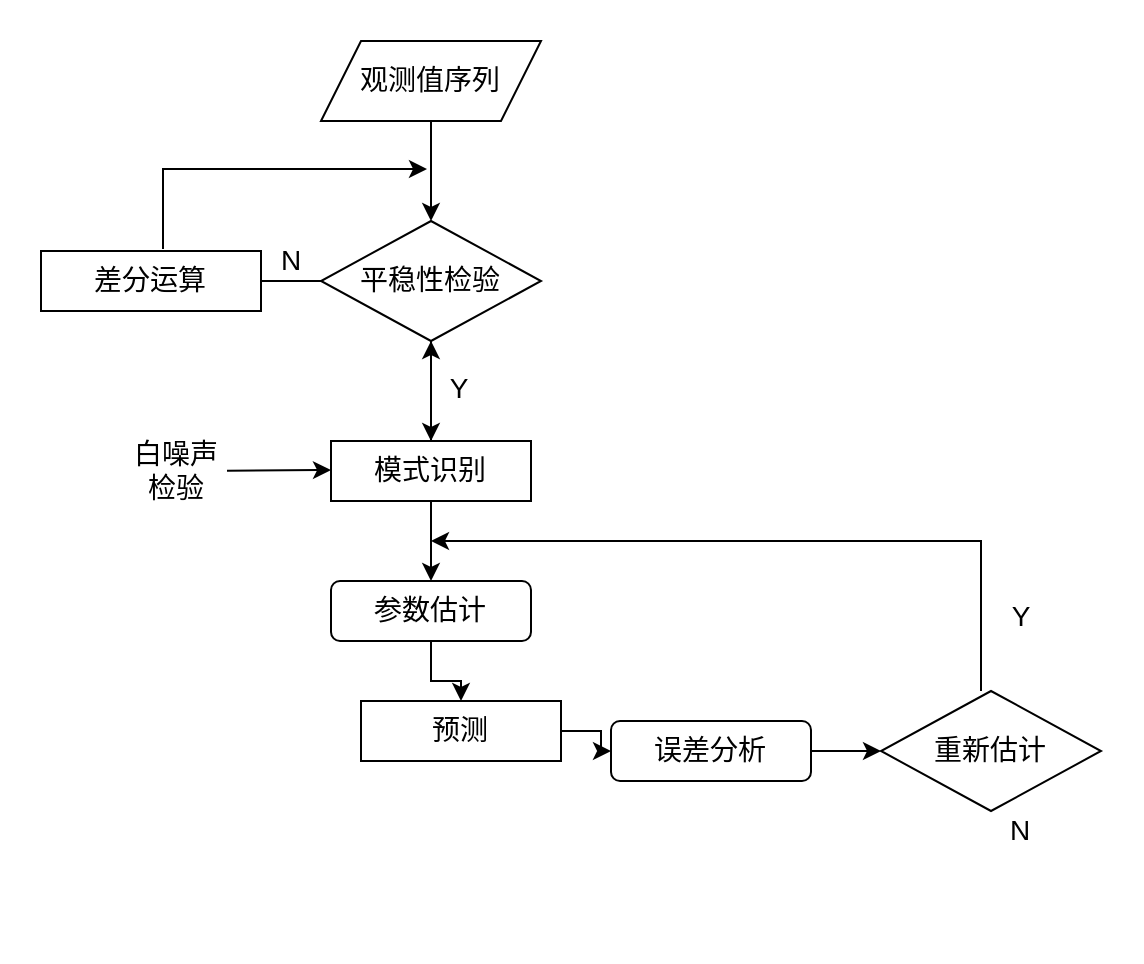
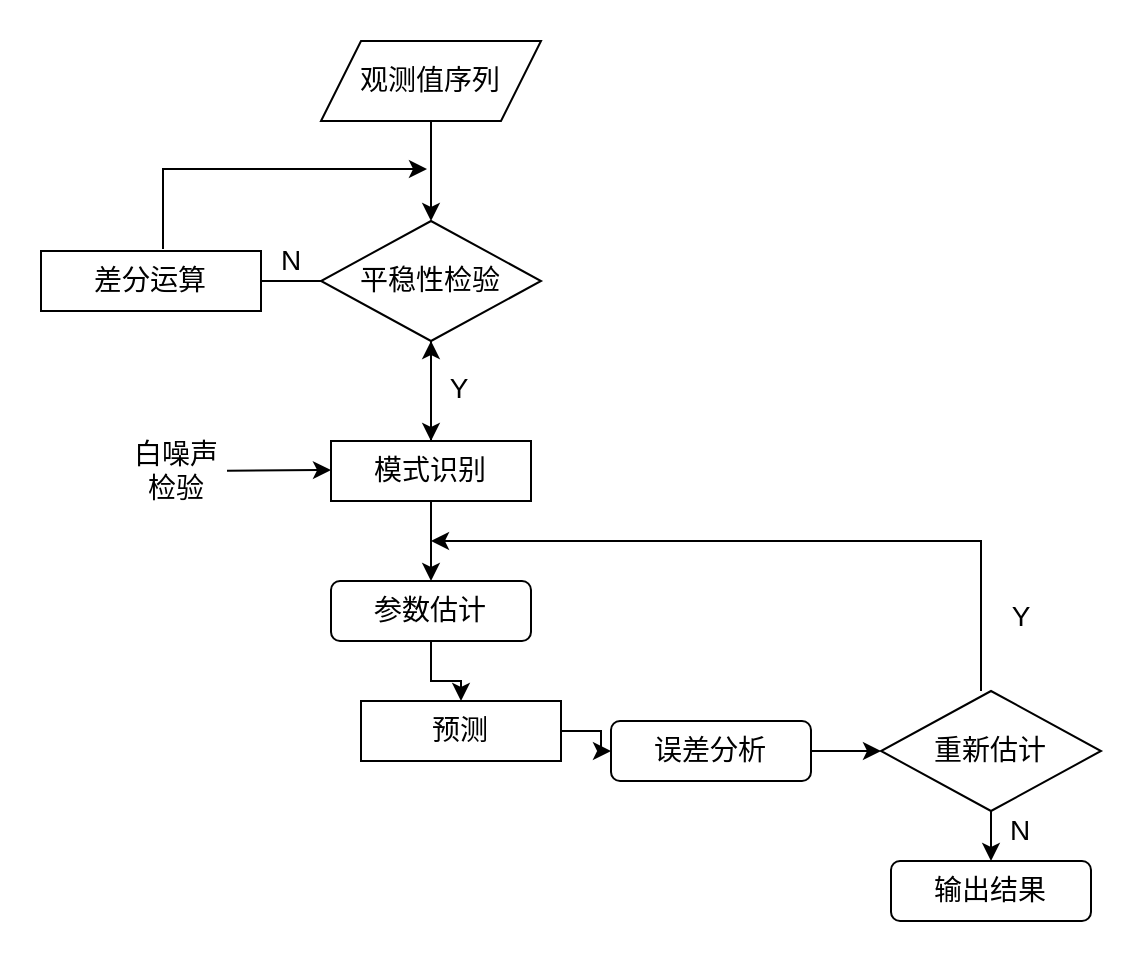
edge "重新估计" -> "输出结果": added
node "输出结果": added
